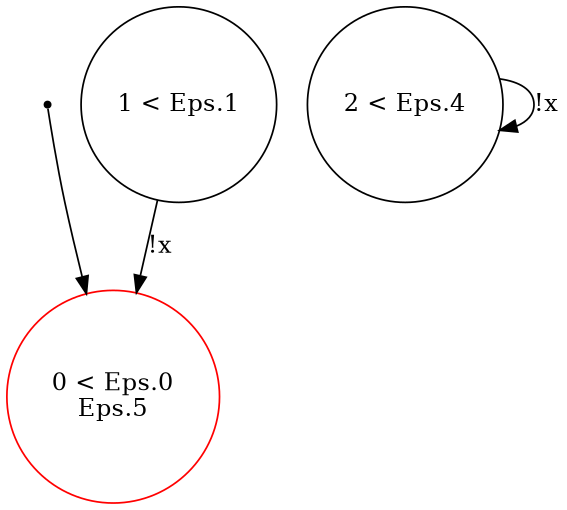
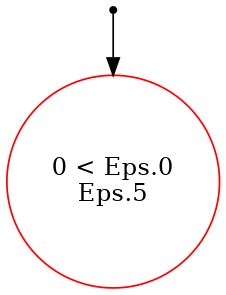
node "1 < Eps.1": removed
node "2 < Eps.4": removed
